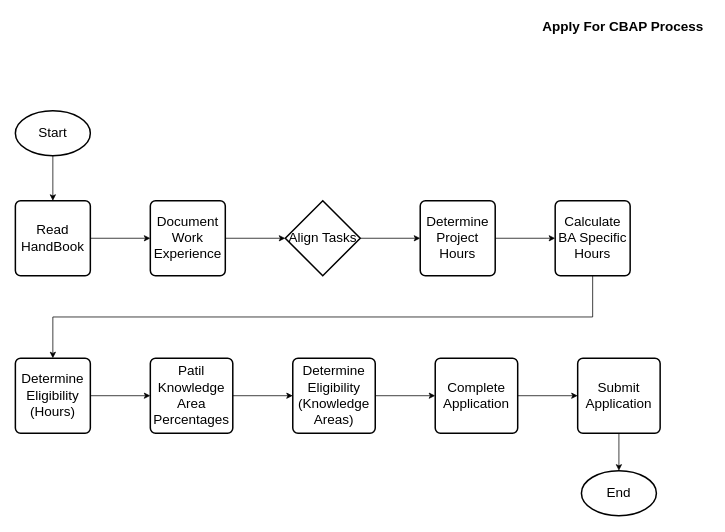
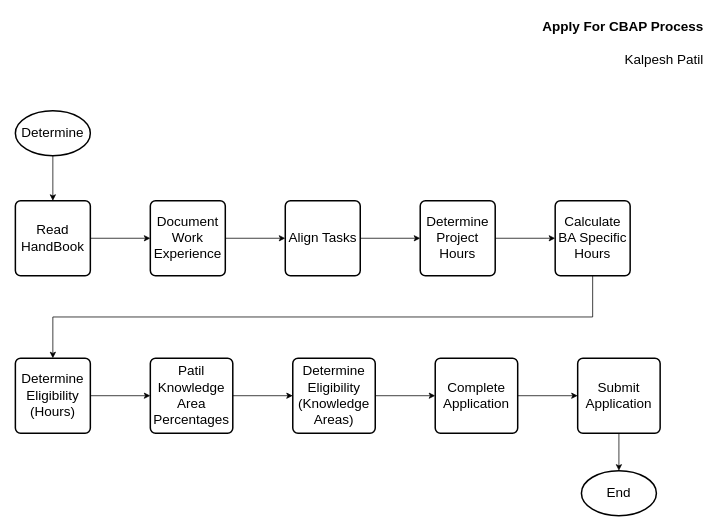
node "Kalpesh Patil": added
node "Start": label "Start" -> "Determine"
node "Align Tasks": shape diamond -> rounded rectangle
